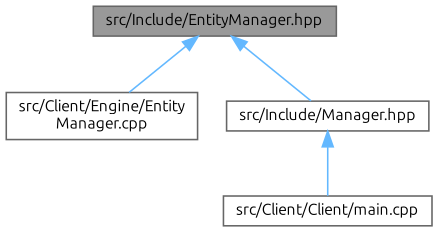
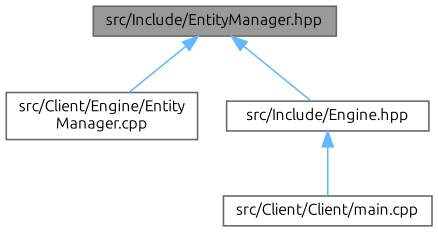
node "src/Include/Manager.hpp": label "src/Include/Manager.hpp" -> "src/Include/Engine.hpp"
